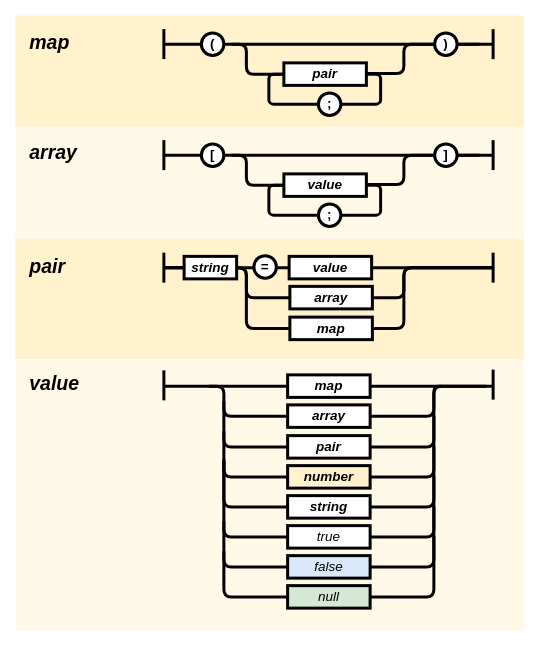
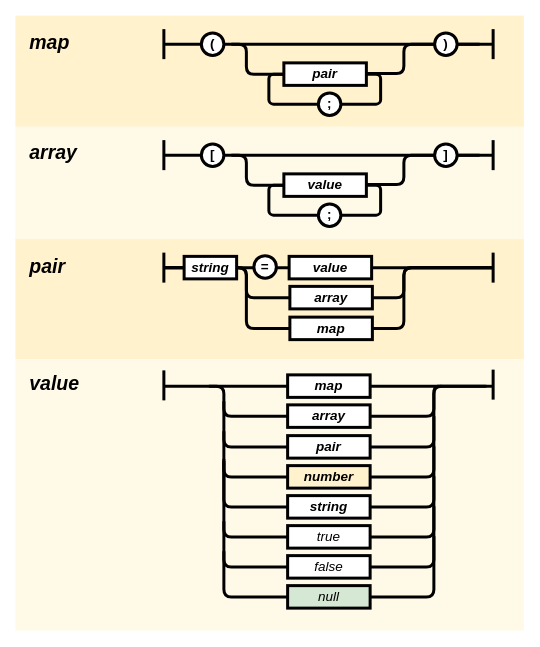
node "false": fillcolor #dae8fc -> #ffffff
